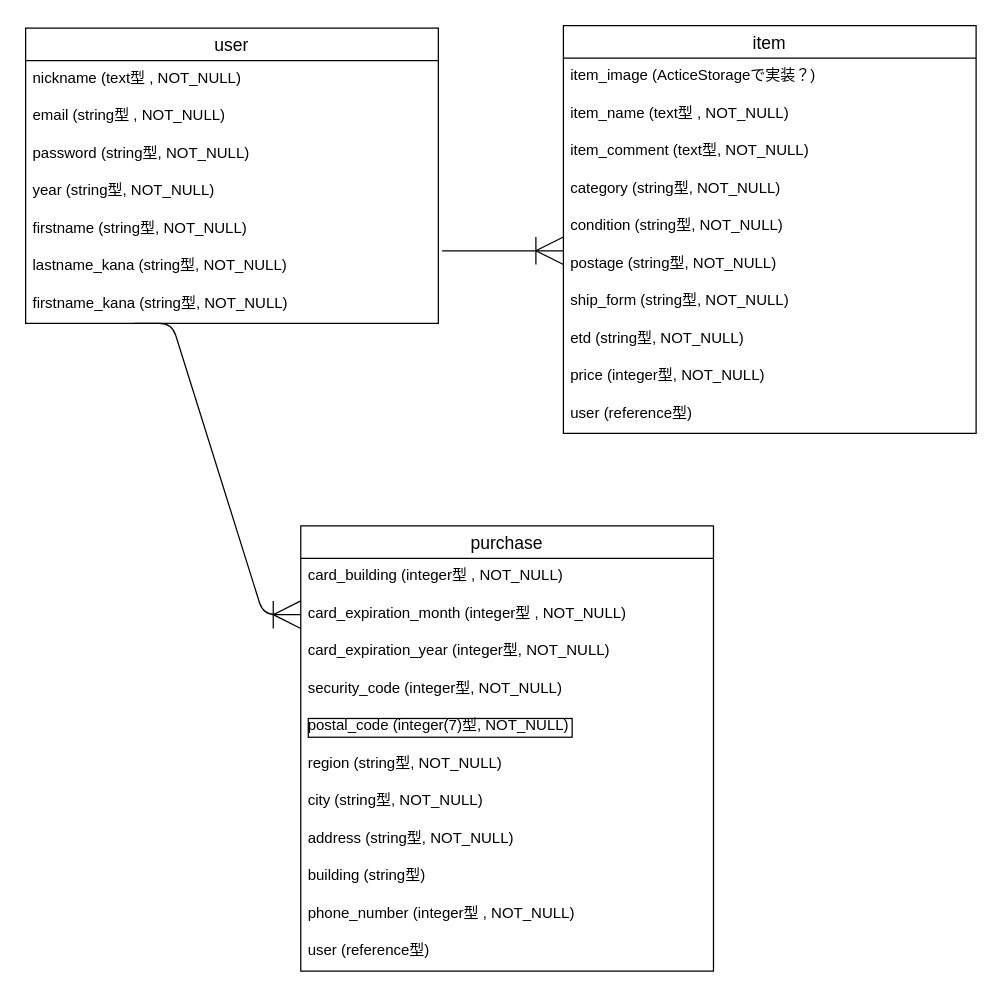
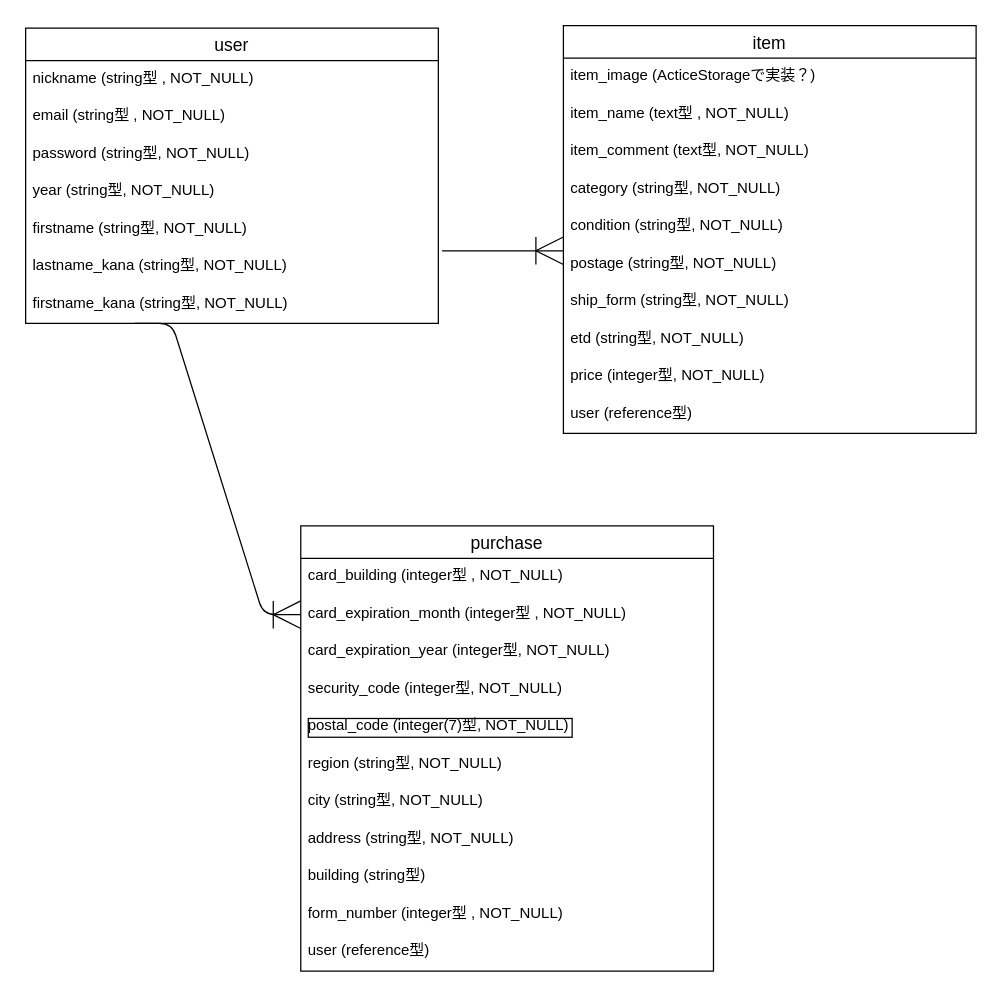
node "nickname (text型 , NOT_NULL)": label "nickname (text型 , NOT_NULL)" -> "nickname (string型 , NOT_NULL)"
node "phone_number (integer型 , NOT_NULL)": label "phone_number (integer型 , NOT_NULL)" -> "form_number (integer型 , NOT_NULL)"
